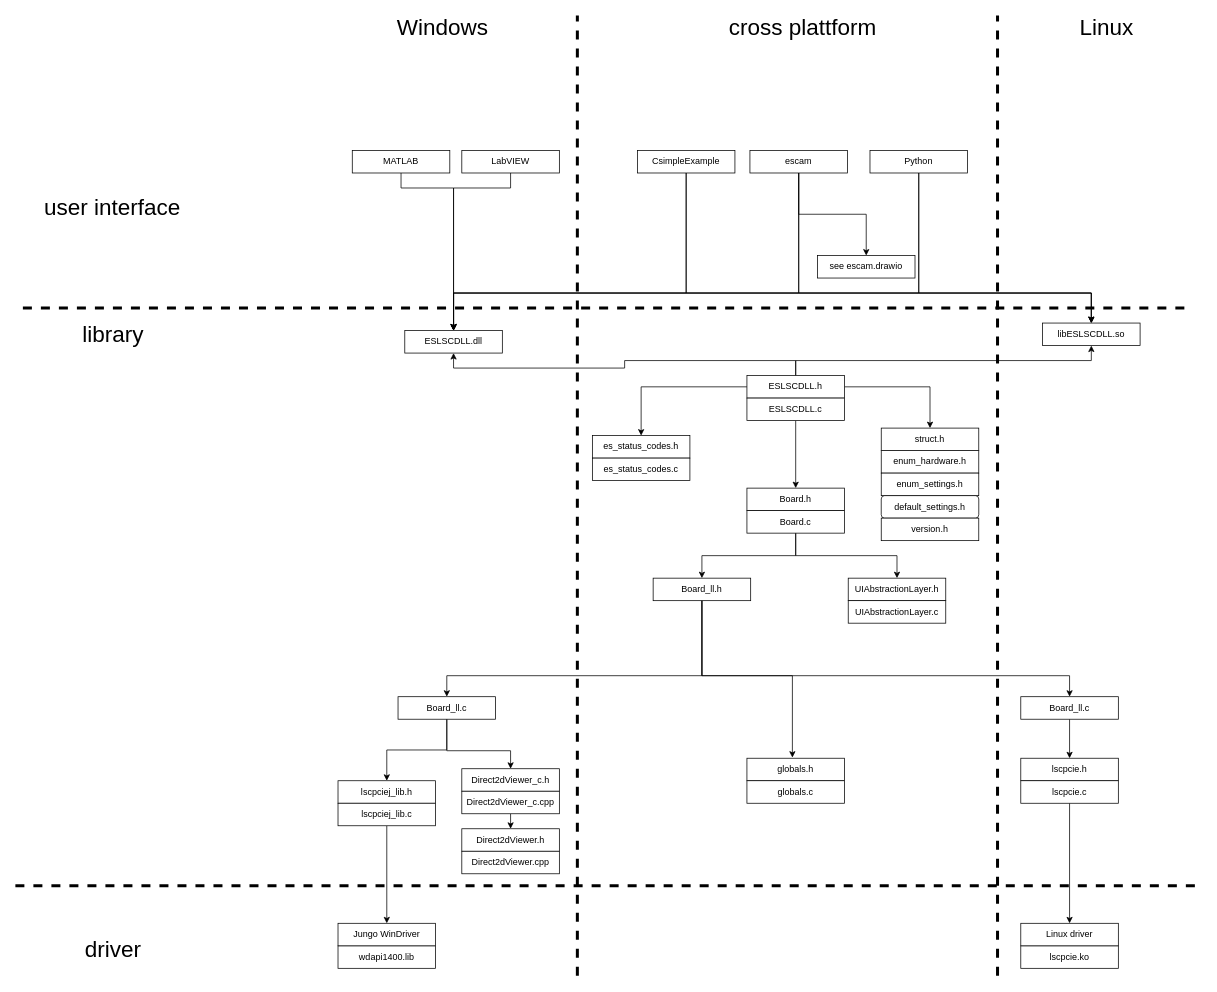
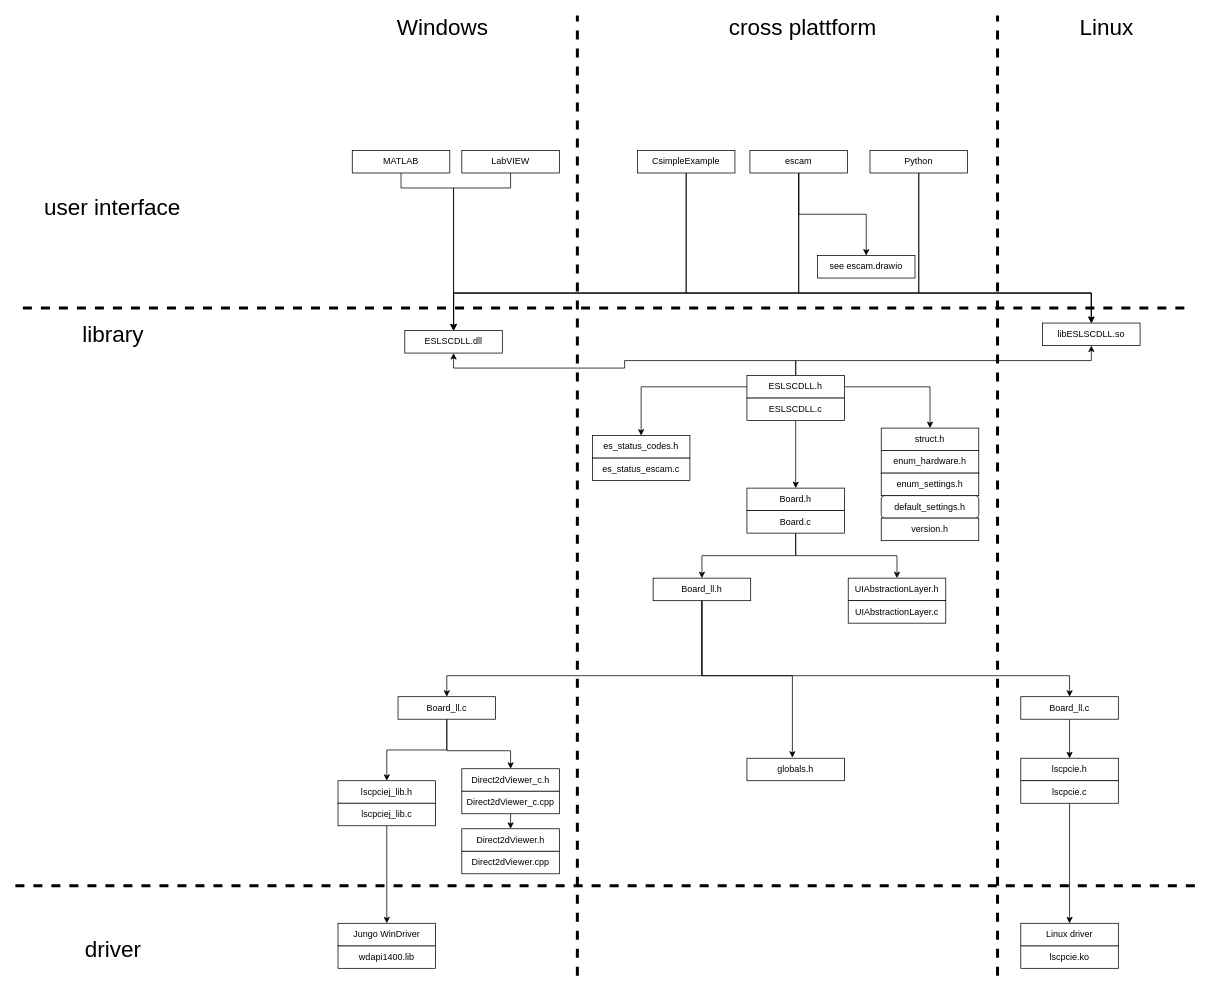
node "es_status_codes.c": label "es_status_codes.c" -> "es_status_escam.c"
node "globals.c": removed
